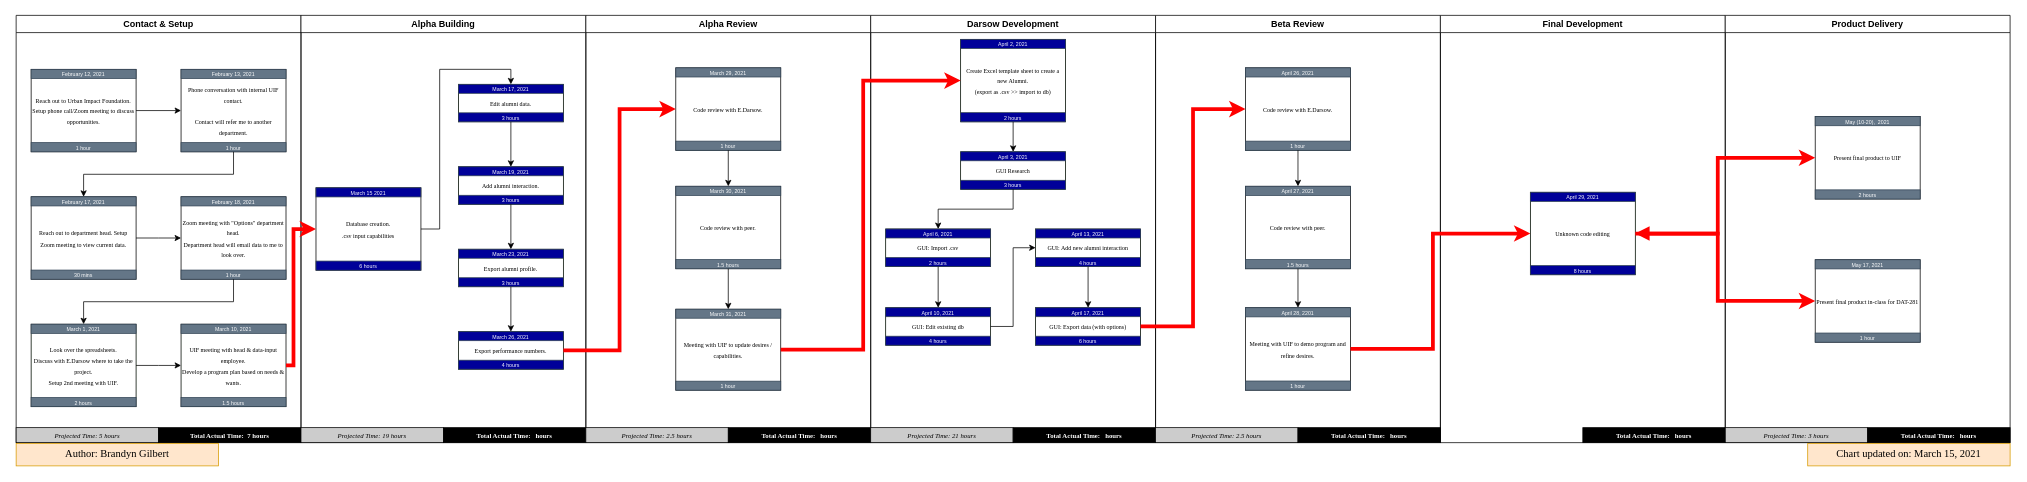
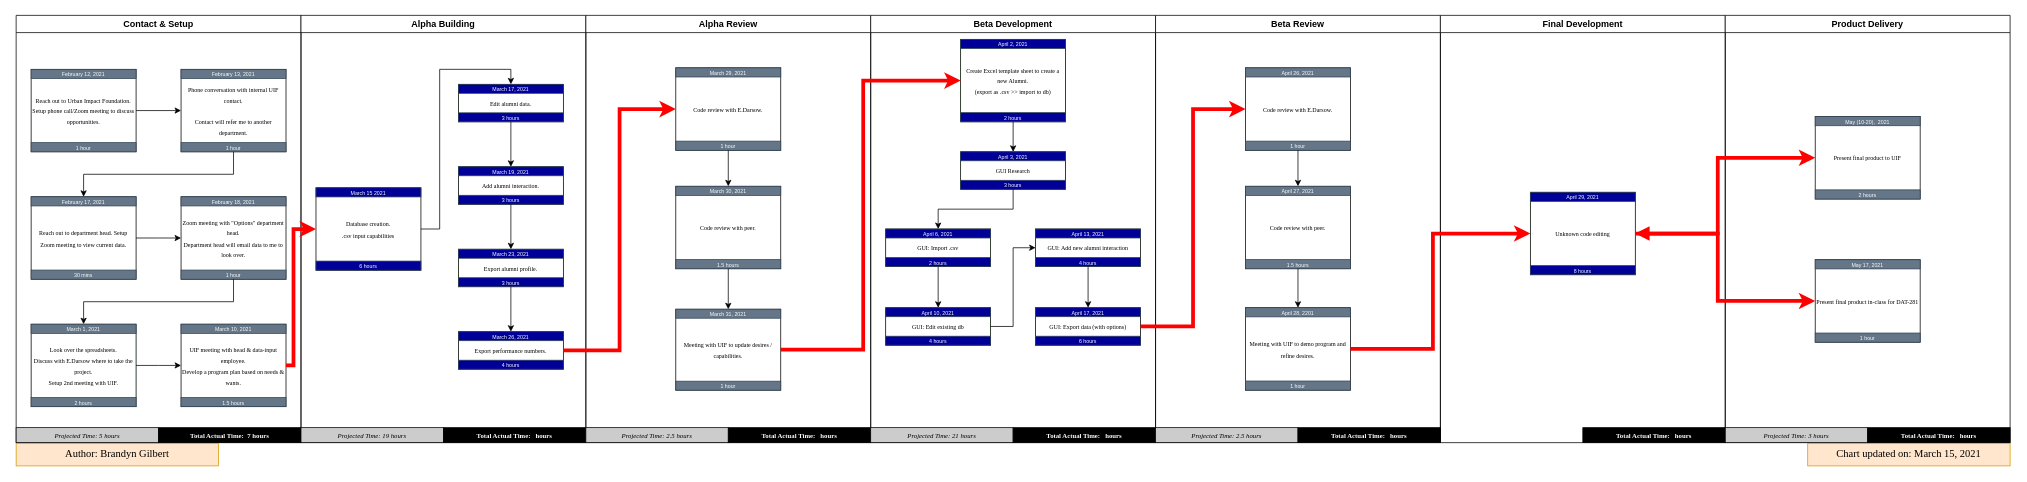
node "Darsow Development": label "Darsow Development" -> "Beta Development"
